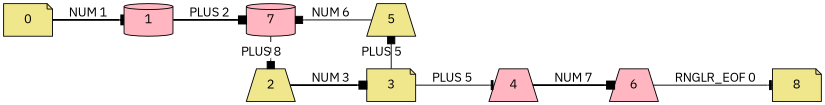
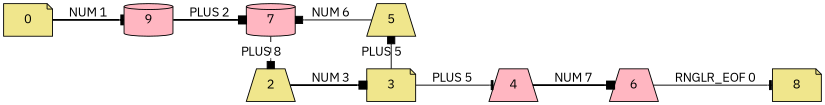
node "1": label "1" -> "9"
